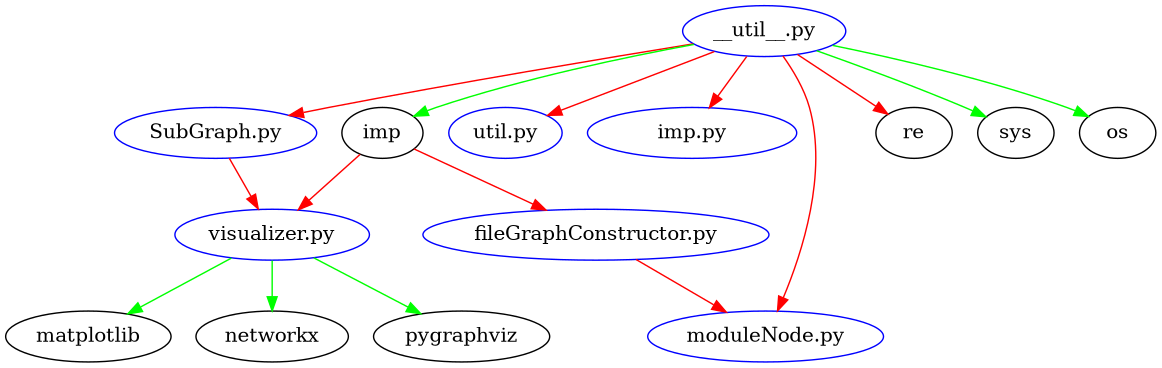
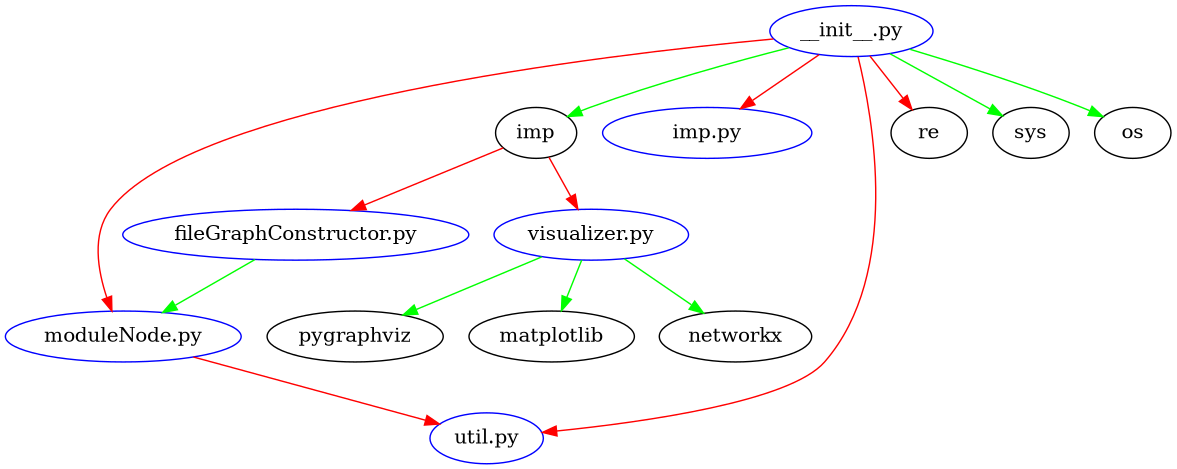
node "__util__.py": label "__util__.py" -> "__init__.py"
node "SubGraph.py": removed
edge "fileGraphConstructor.py" -> "moduleNode.py": color red -> green
edge "moduleNode.py" -> "util.py": added
